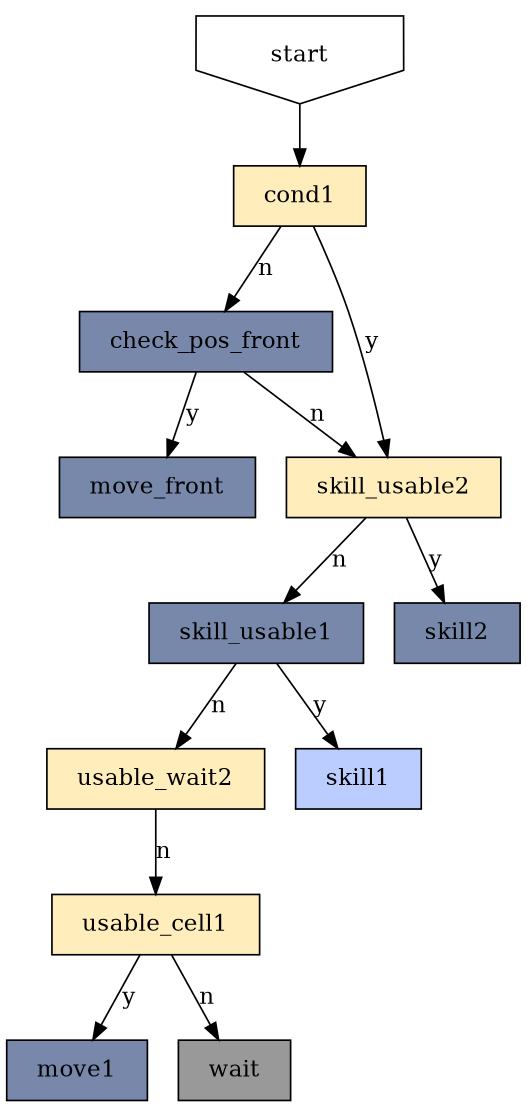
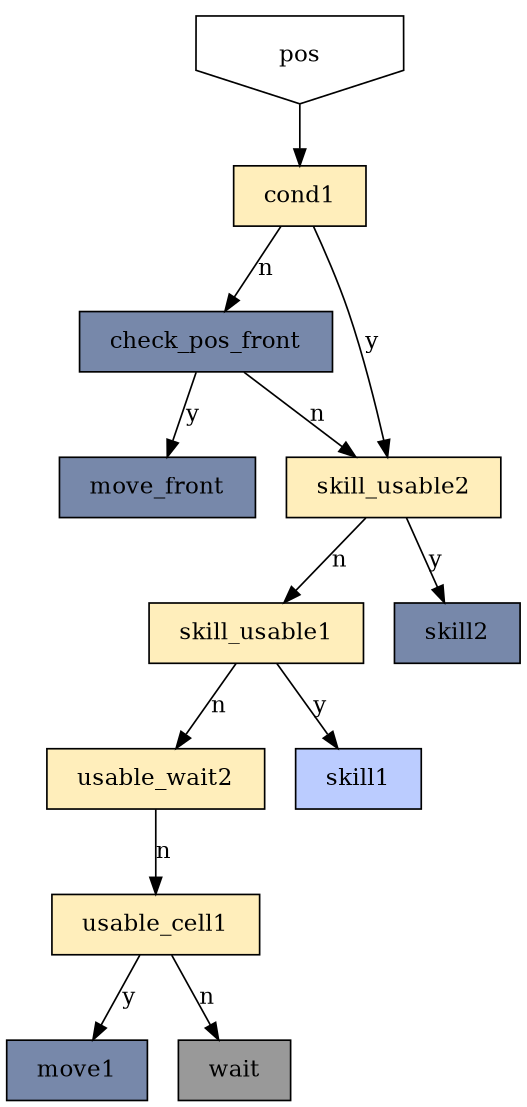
node "start": label "start" -> "pos"
node "skill_usable1": fillcolor #7788aa -> #ffeebb
